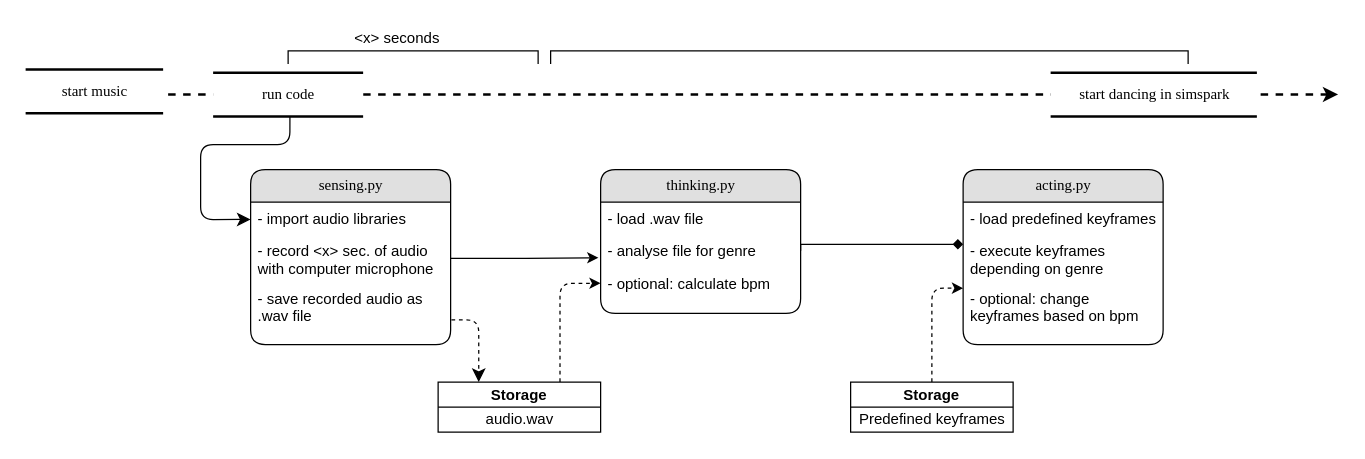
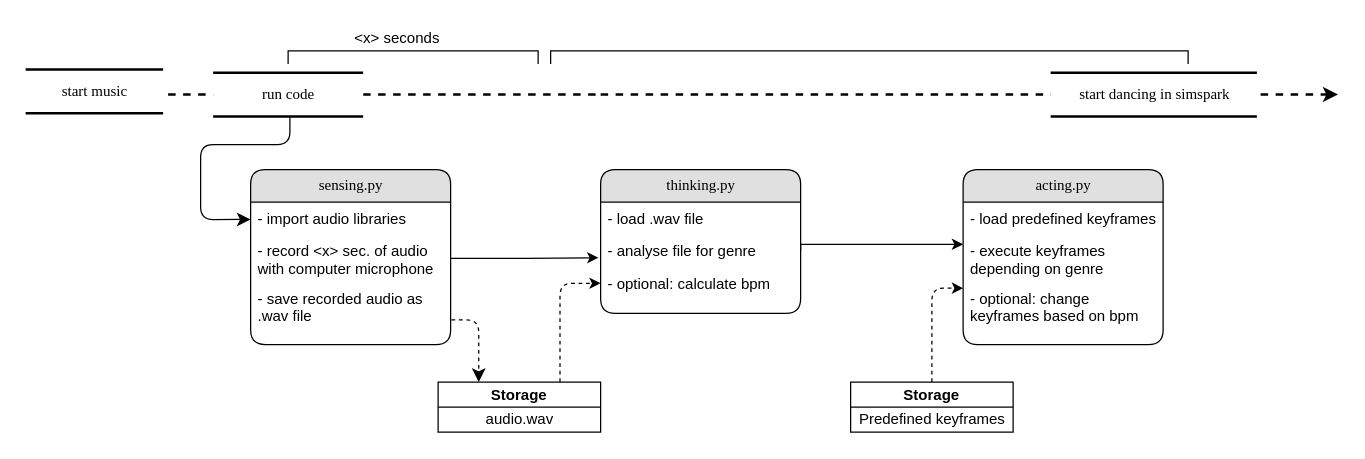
edge "- analyse file for genre" -> "- execute keyframes depending on genre": arrowhead diamond -> classic
